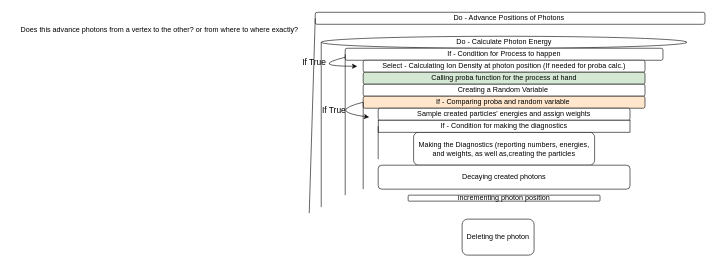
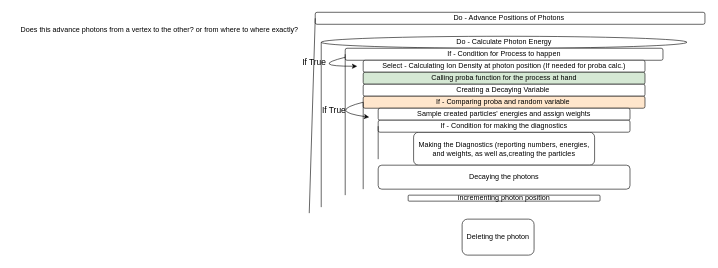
node "Creating a Random Variable": label "Creating a Random Variable" -> "Creating a Decaying Variable"
node "If - Condition for making the diagnostics": shape rectangle -> rounded rectangle
node "Decaying created photons": label "Decaying created photons" -> "Decaying the photons"
